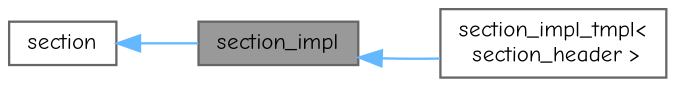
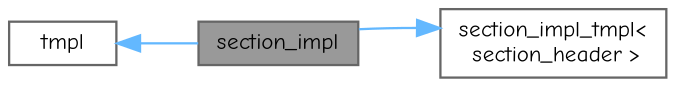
node "section": label "section" -> "tmpl"
edge "section_impl_tmpl< section_header >" -> "section_impl": reversed
